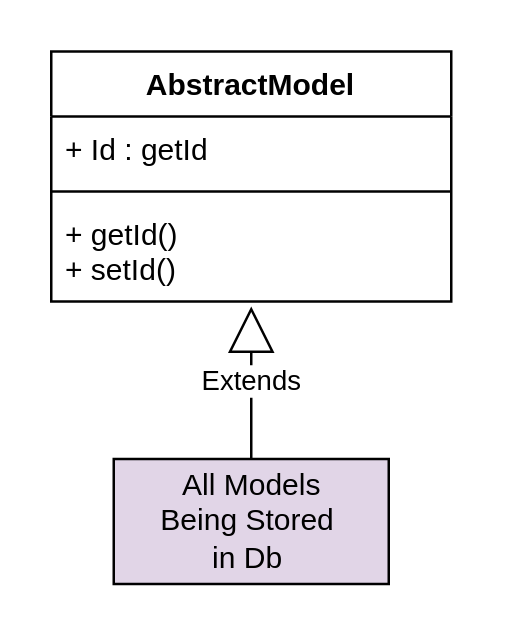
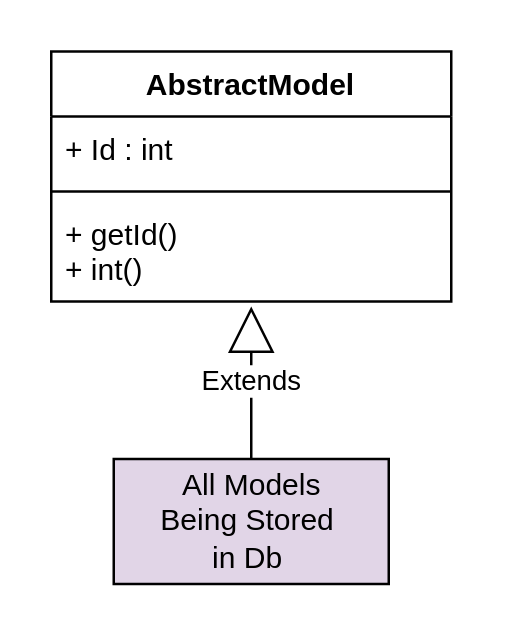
node "+ Id : getId": label "+ Id : getId" -> "+ Id : int"
node "+ getId() + setId()": label "+ getId() + setId()" -> "+ getId() + int()"
